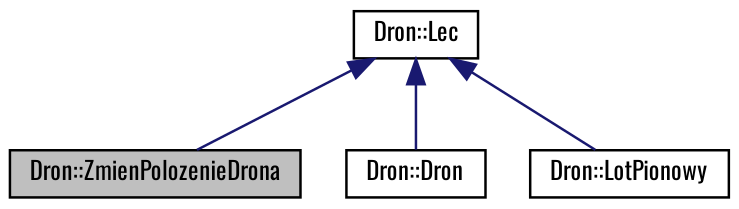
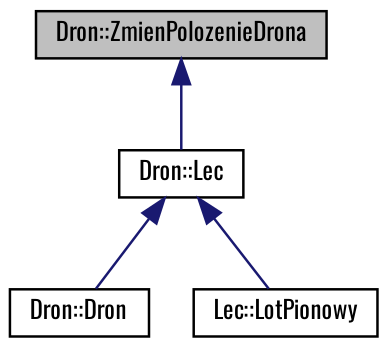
edge "Dron::ZmienPolozenieDrona" -> "Dron::Lec": reversed
node "Dron::LotPionowy": label "Dron::LotPionowy" -> "Lec::LotPionowy"
